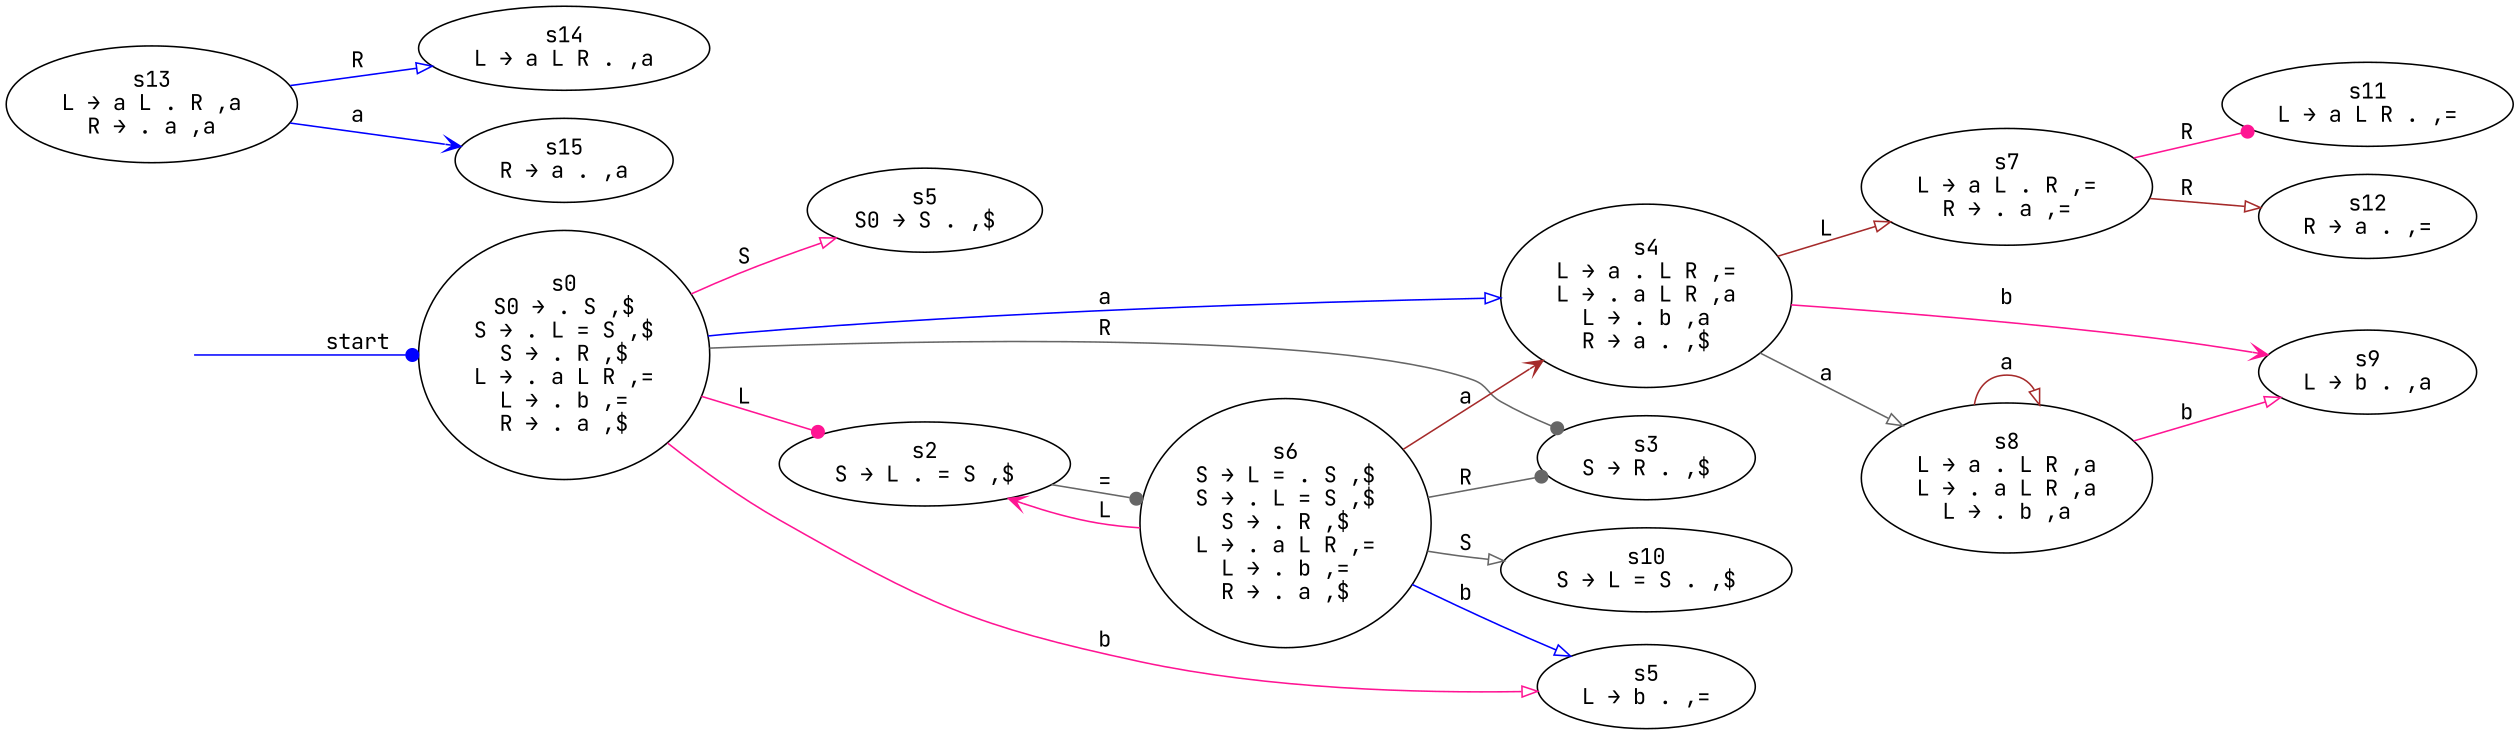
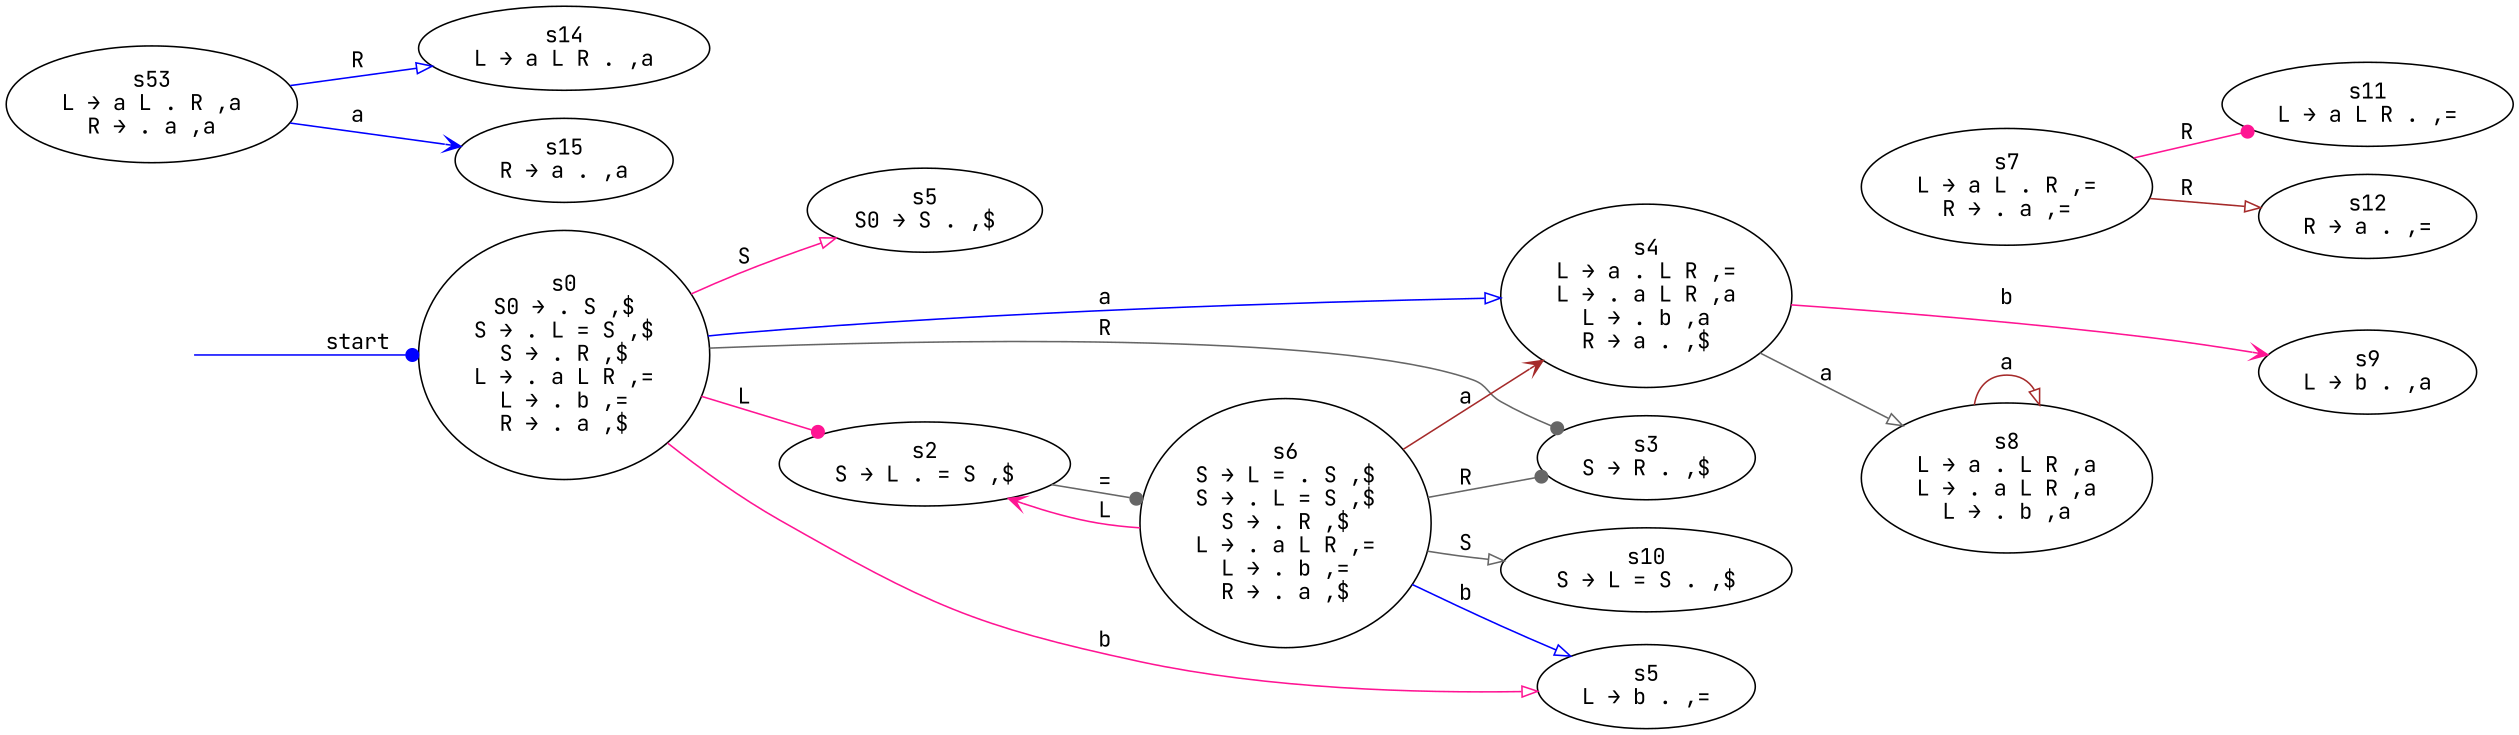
node "s13 L → a L . R ,a R → . a ,a": label "s13 L → a L . R ,a R → . a ,a" -> "s53 L → a L . R ,a R → . a ,a"
edge "s4 L → a . L R ,= L → . a L R ,a L → . b ,a R → a . ,$" -> "s7 L → a L . R ,= R → . a ,=": removed, label "L"
edge "s8 L → a . L R ,a L → . a L R ,a L → . b ,a" -> "s9 L → b . ,a": removed, label "b"
